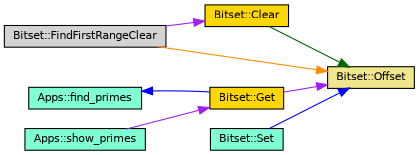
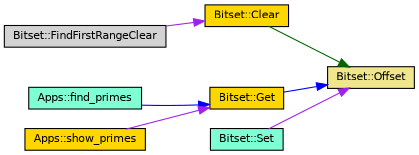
edge "Bitset::FindFirstRangeClear" -> "Bitset::Offset": removed
edge "Bitset::Get" -> "Bitset::Offset": color purple -> blue
edge "Bitset::Get" -> "Apps::find_primes": reversed
edge "Bitset::Set" -> "Bitset::Offset": color blue -> purple
node "Apps::show_primes": fillcolor aquamarine -> gold
